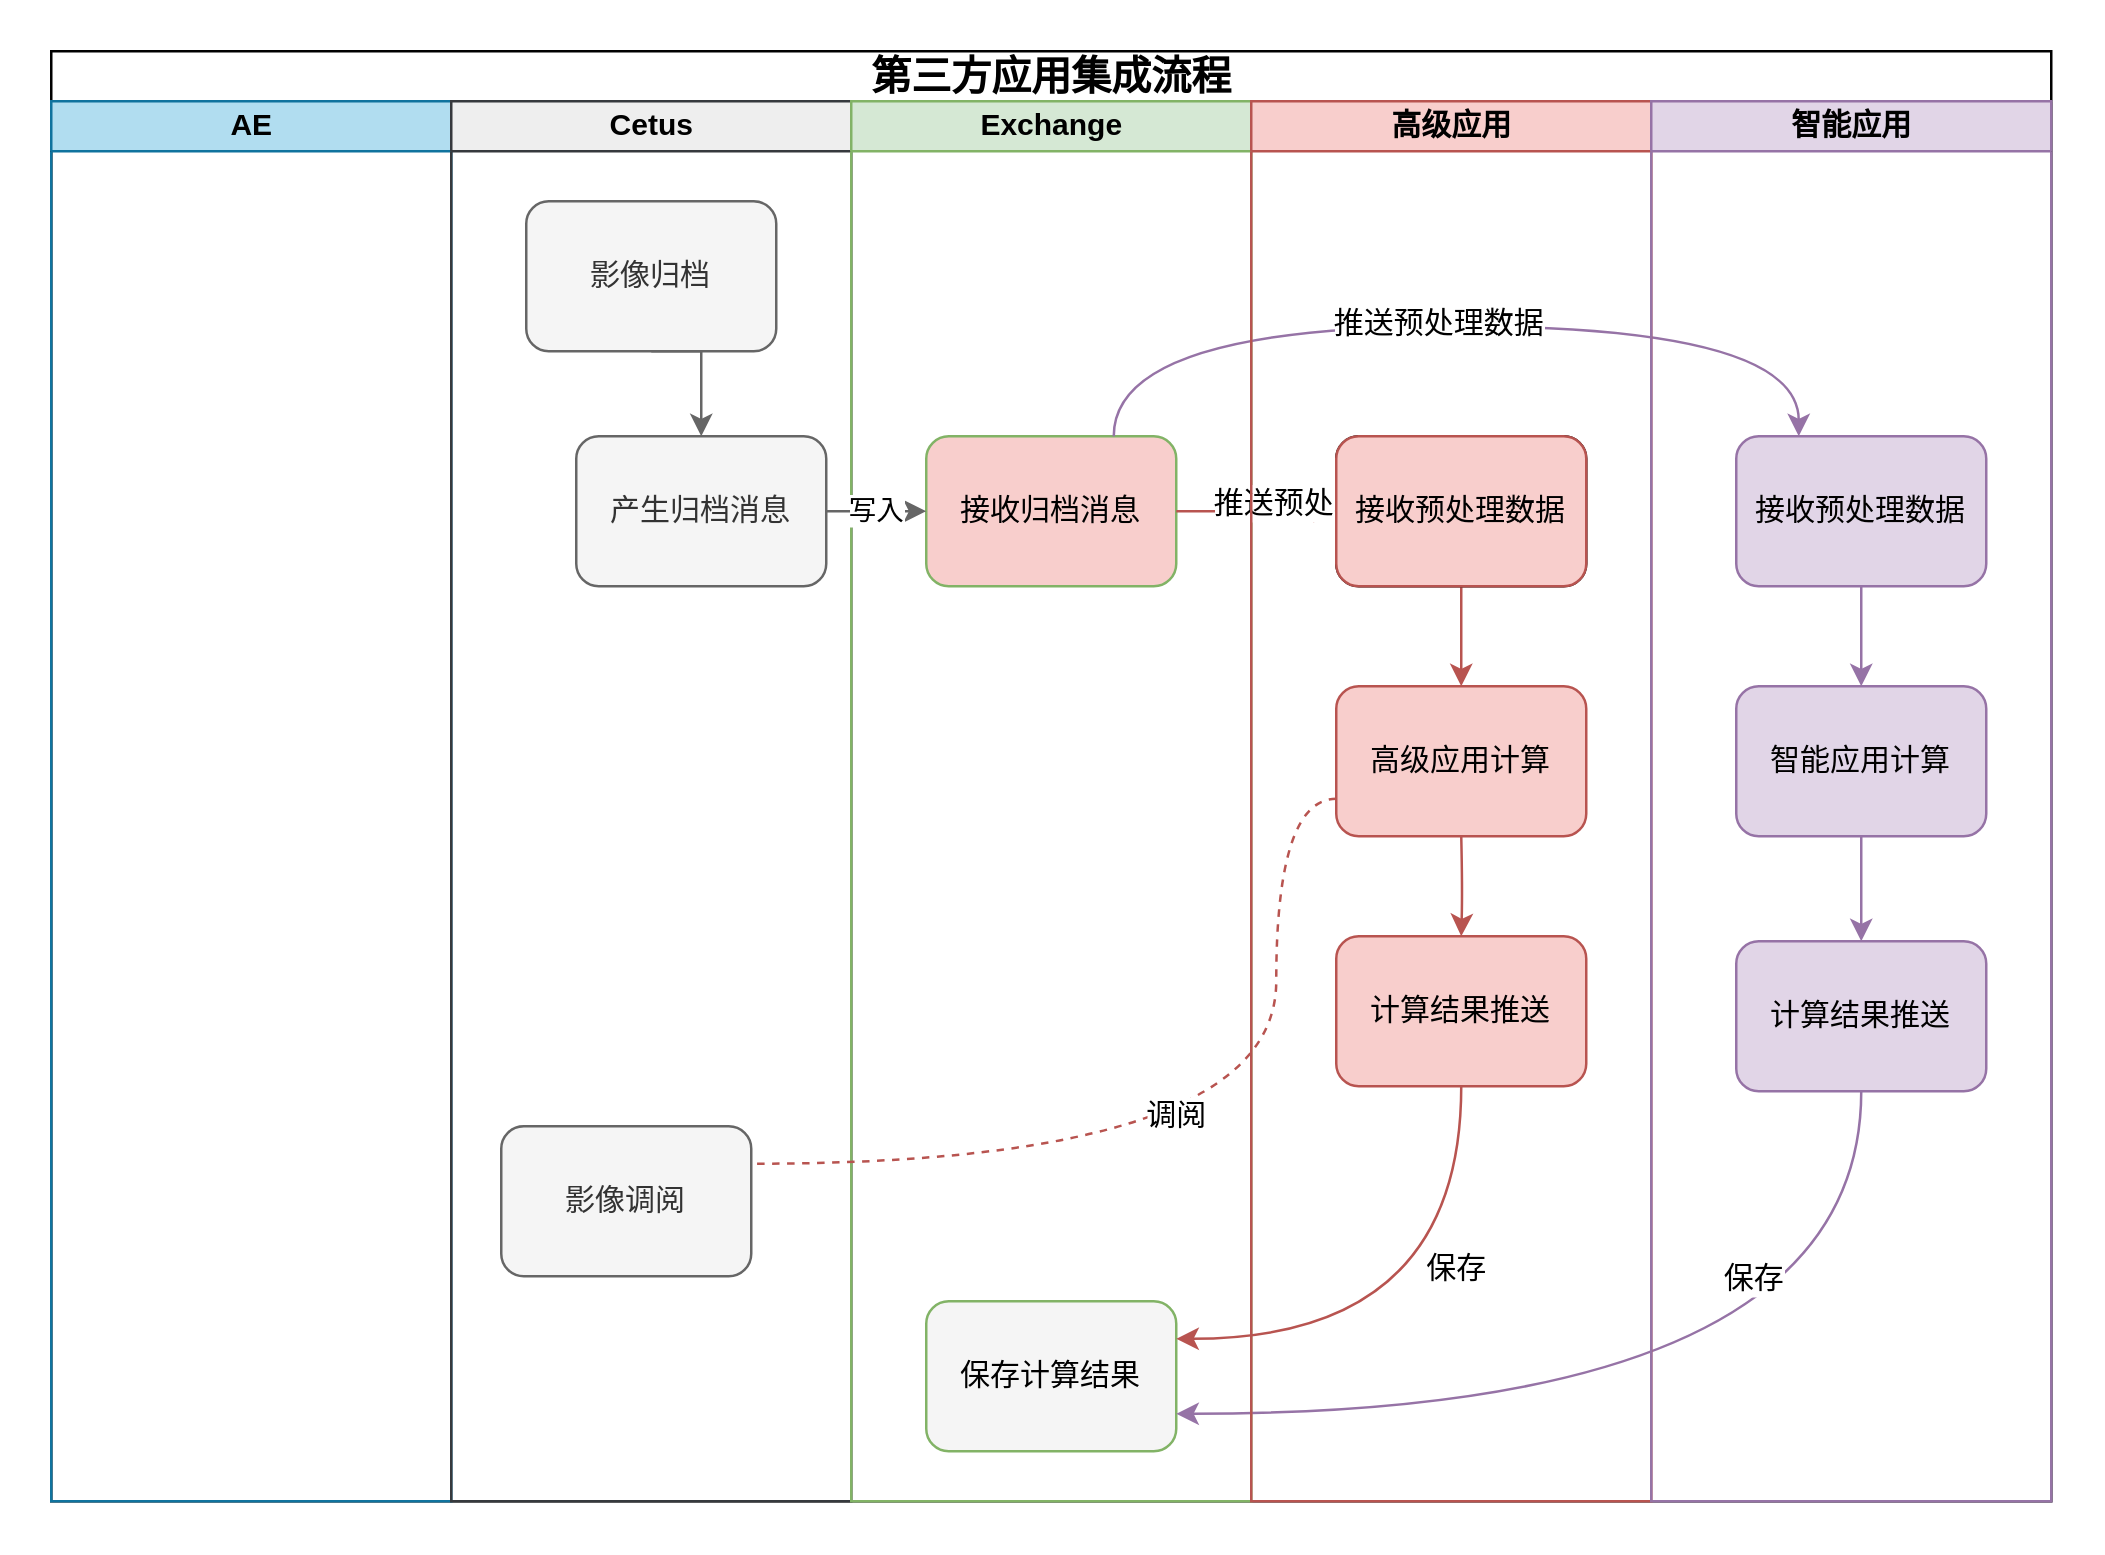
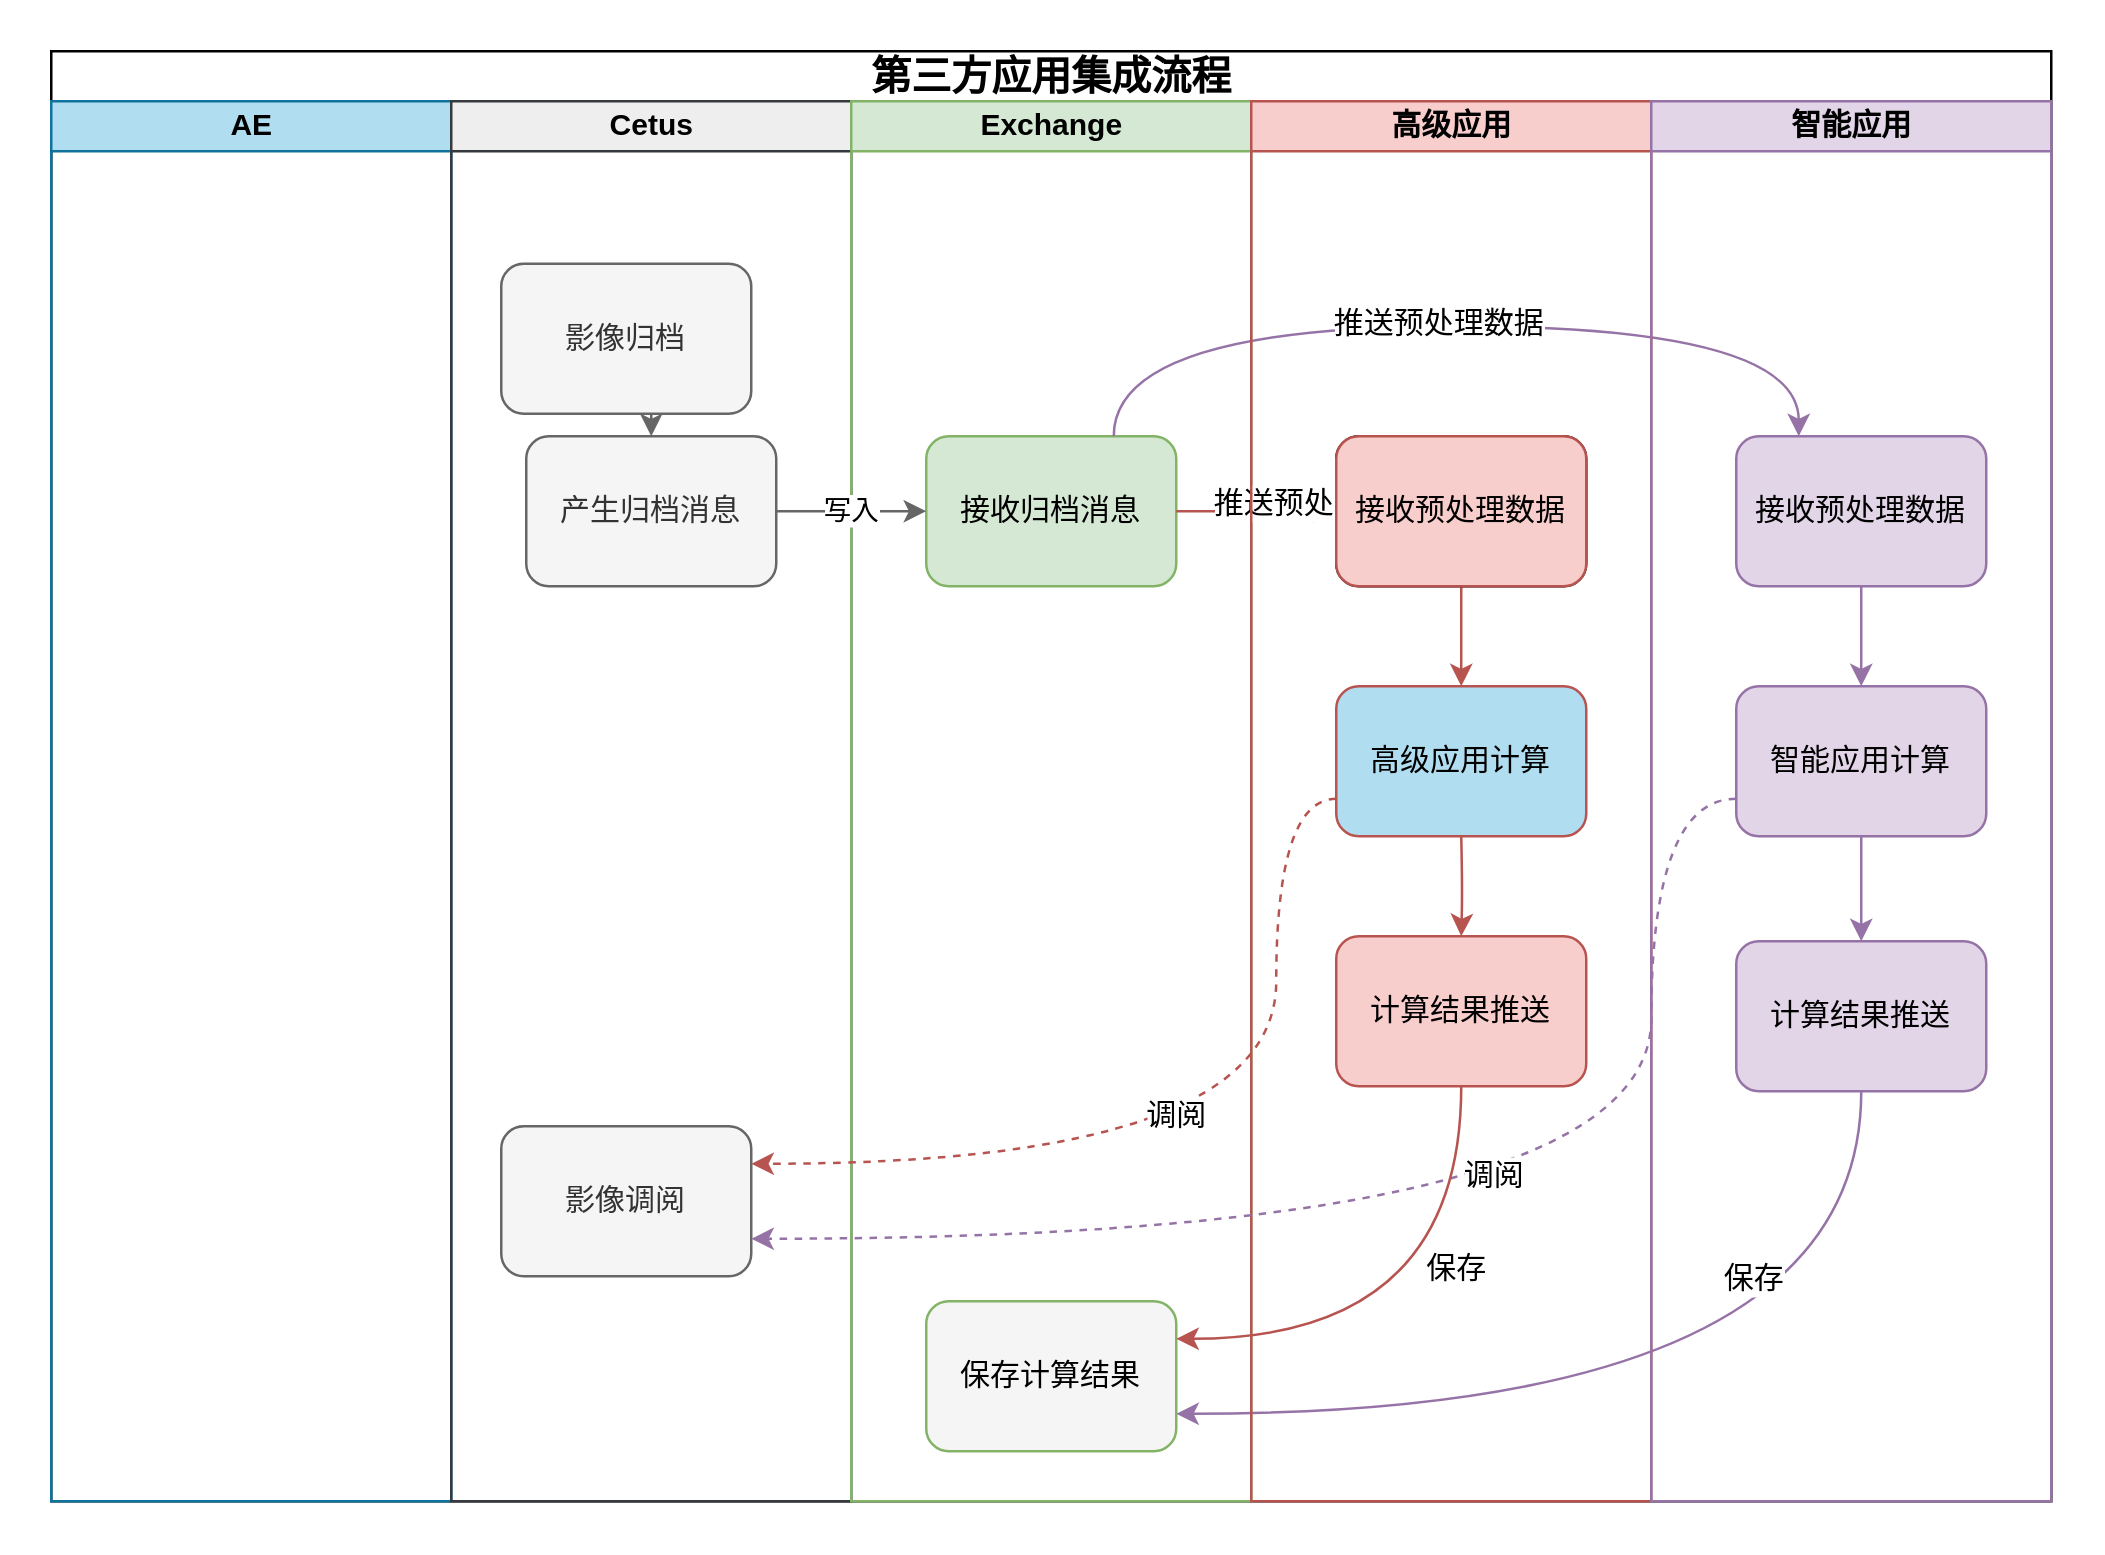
node "影像归档": moved (651, 276) -> (626, 339)
node "产生归档消息": moved (701, 511) -> (651, 511)
node "接收归档消息": fillcolor #f8cecc -> #d5e8d4
node "高级应用计算": fillcolor #f8cecc -> #b1ddf0
edge "高级应用计算" -- "影像调阅": arrowhead none -> classic
edge "智能应用计算" -> "影像调阅": added, label "调阅"
